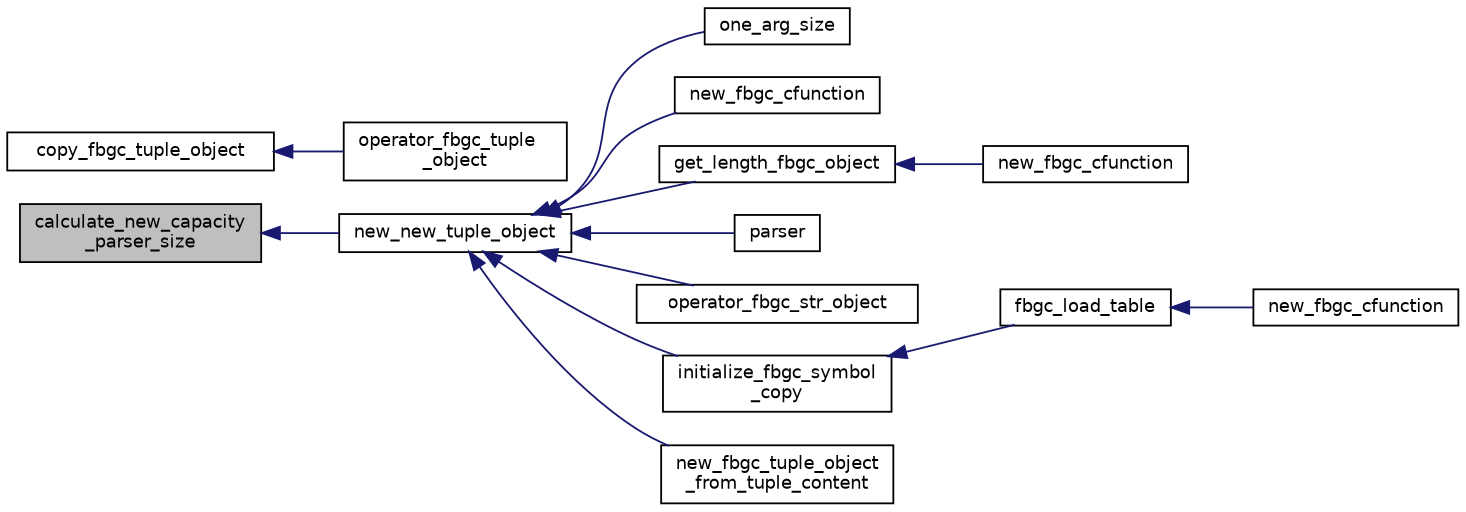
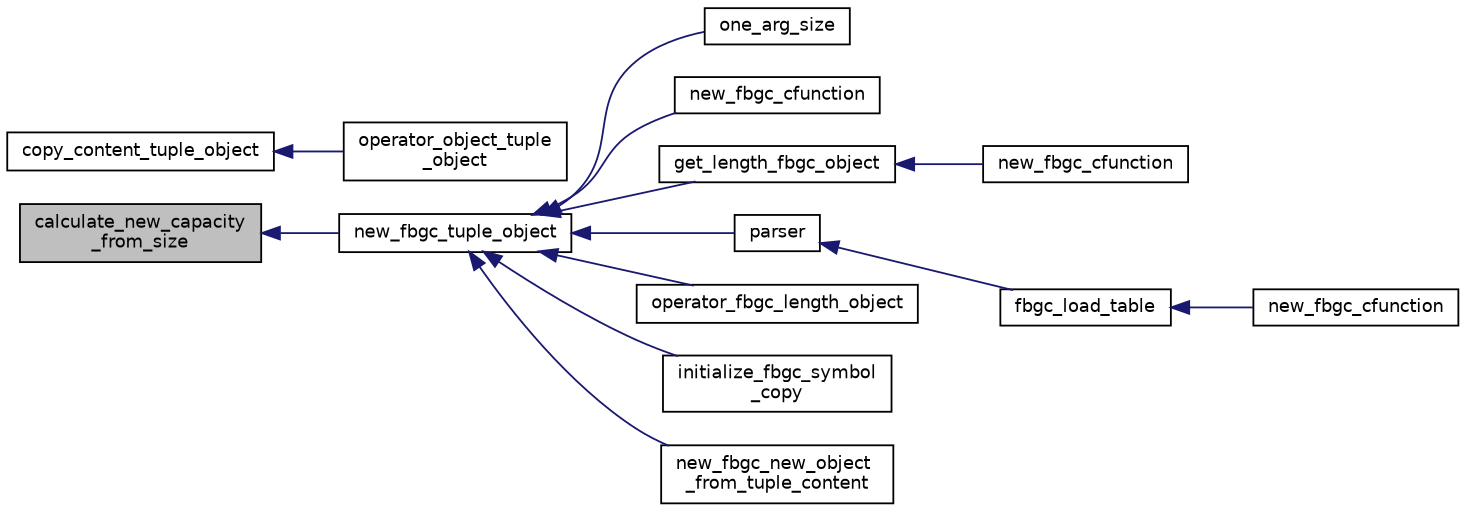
node "copy_fbgc_tuple_object": label "copy_fbgc_tuple_object" -> "copy_content_tuple_object"
node "operator_fbgc_tuple _object": label "operator_fbgc_tuple _object" -> "operator_object_tuple _object"
node "calculate_new_capacity _parser_size": label "calculate_new_capacity _parser_size" -> "calculate_new_capacity _from_size"
node "new_new_tuple_object": label "new_new_tuple_object" -> "new_fbgc_tuple_object"
node "operator_fbgc_str_object": label "operator_fbgc_str_object" -> "operator_fbgc_length_object"
edge "fbgc_load_table" -> "initialize_fbgc_symbol _copy": now "fbgc_load_table" -> "parser"
node "new_fbgc_tuple_object _from_tuple_content": label "new_fbgc_tuple_object _from_tuple_content" -> "new_fbgc_new_object _from_tuple_content"
